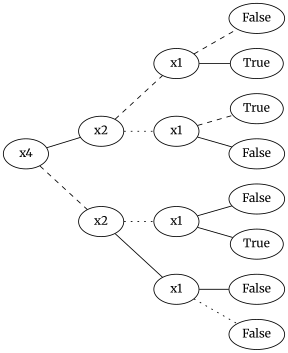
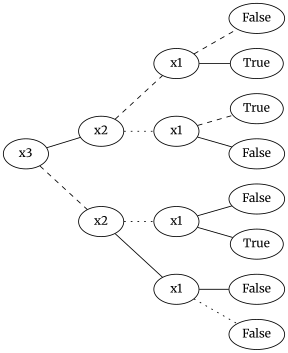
node "x4": label "x4" -> "x3"
